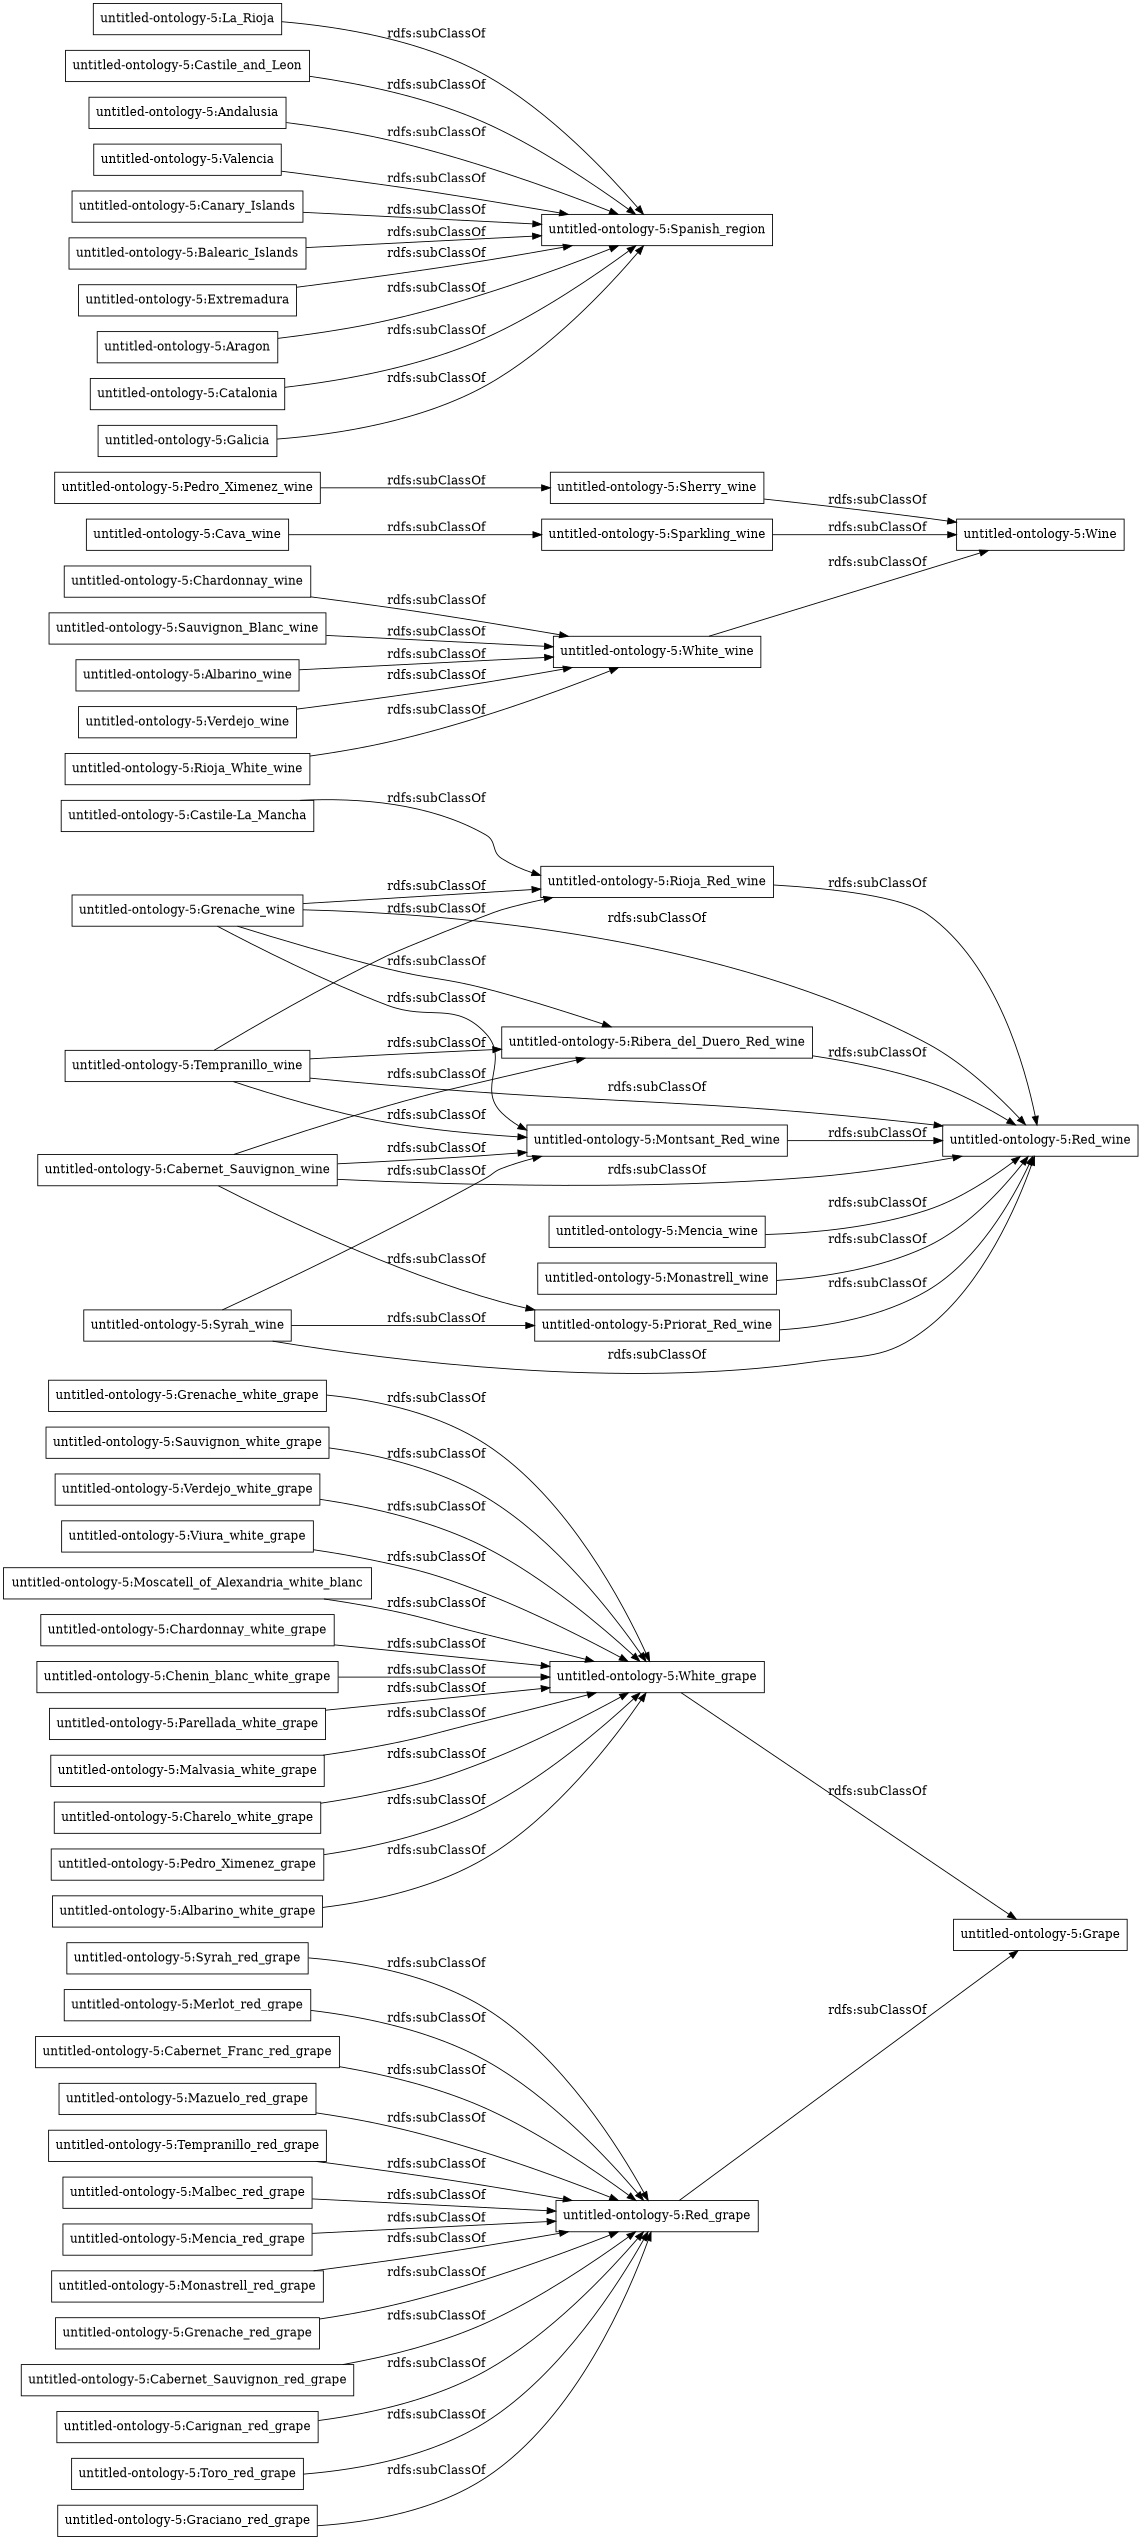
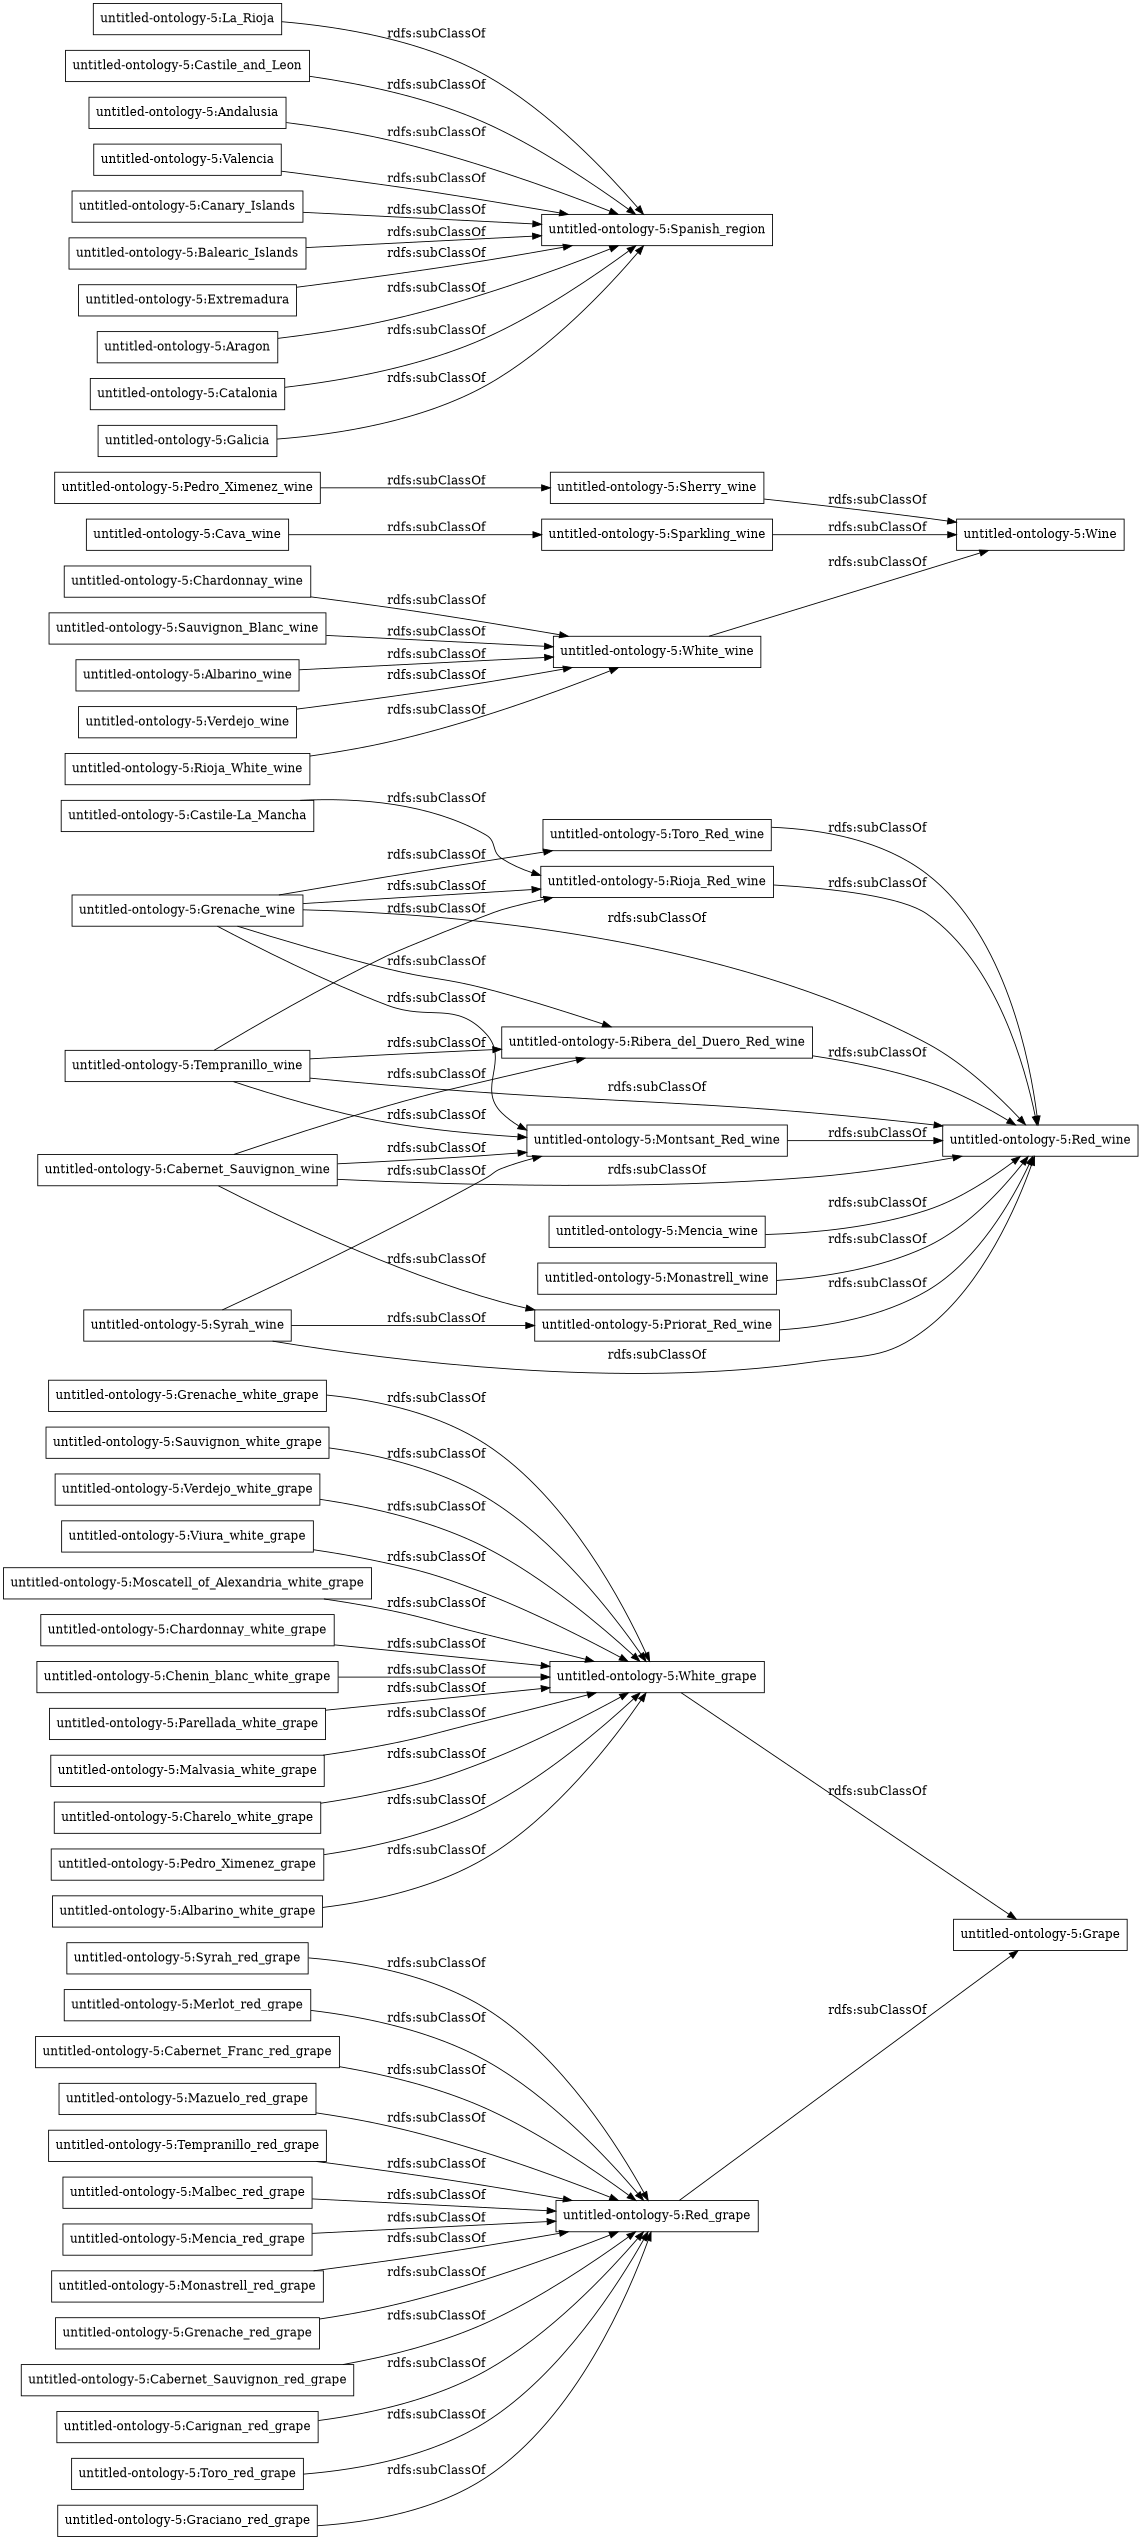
node "untitled-ontology-5:Toro_Red_wine": added
node "untitled-ontology-5:Moscatell_of_Alexandria_white_blanc": label "untitled-ontology-5:Moscatell_of_Alexandria_white_blanc" -> "untitled-ontology-5:Moscatell_of_Alexandria_white_grape"
